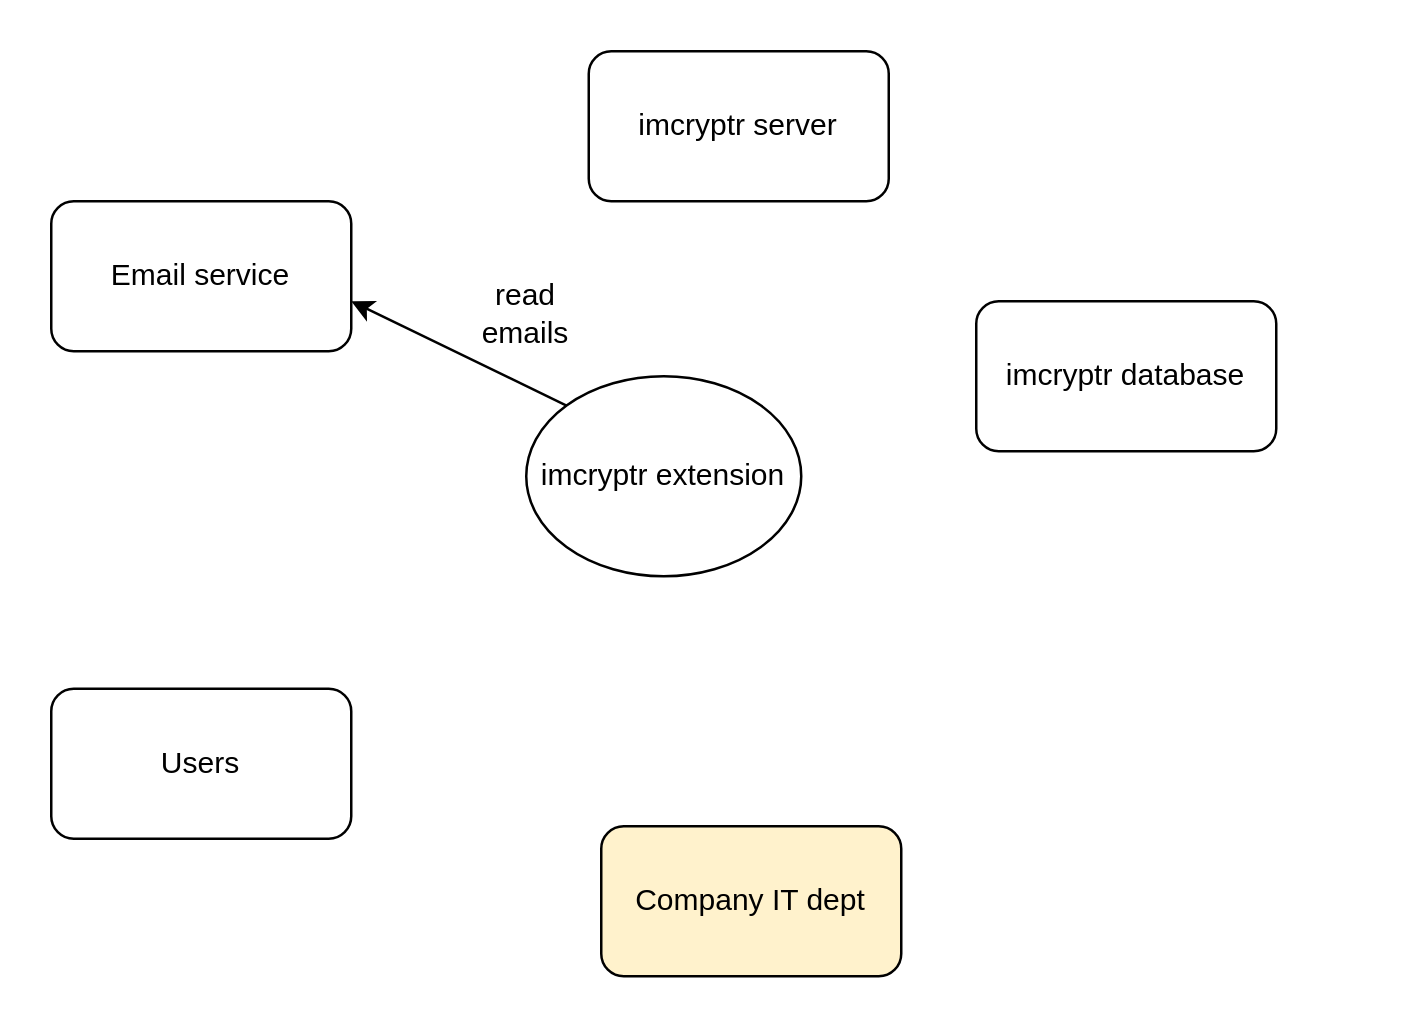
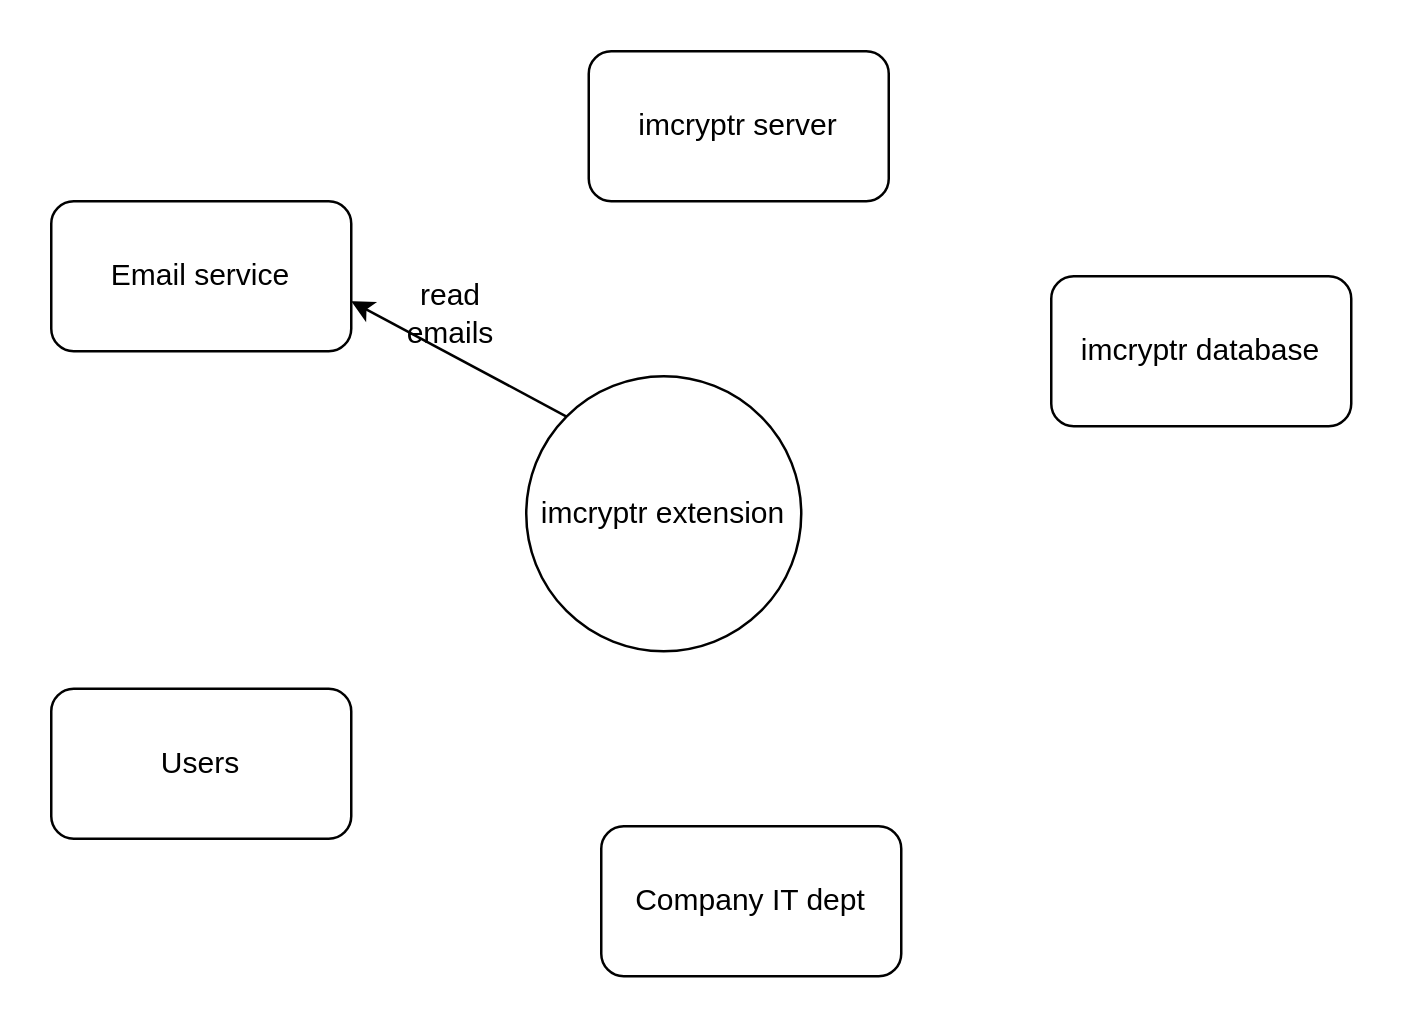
node "read emails": moved (526, 314) -> (451, 314)
node "imcryptr database": moved (1126, 376) -> (1201, 351)
node "imcryptr extension": size 275x200 -> 275x275
node "Company IT dept": fillcolor #fff2cc -> #ffffff
